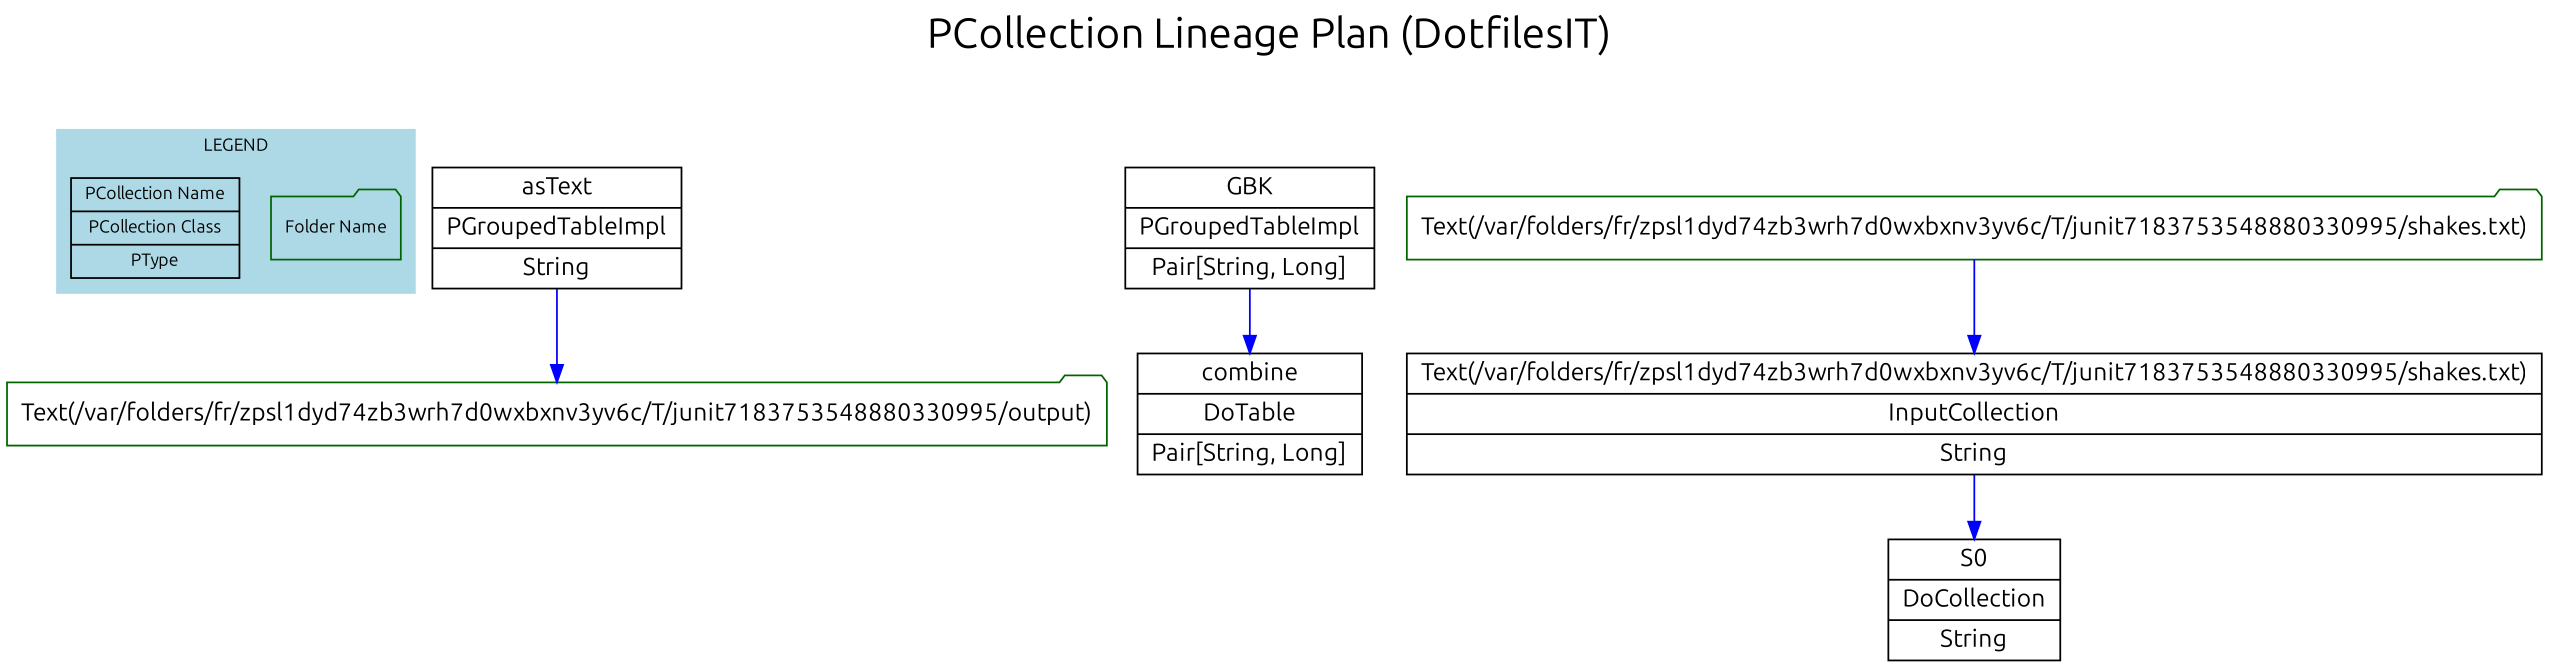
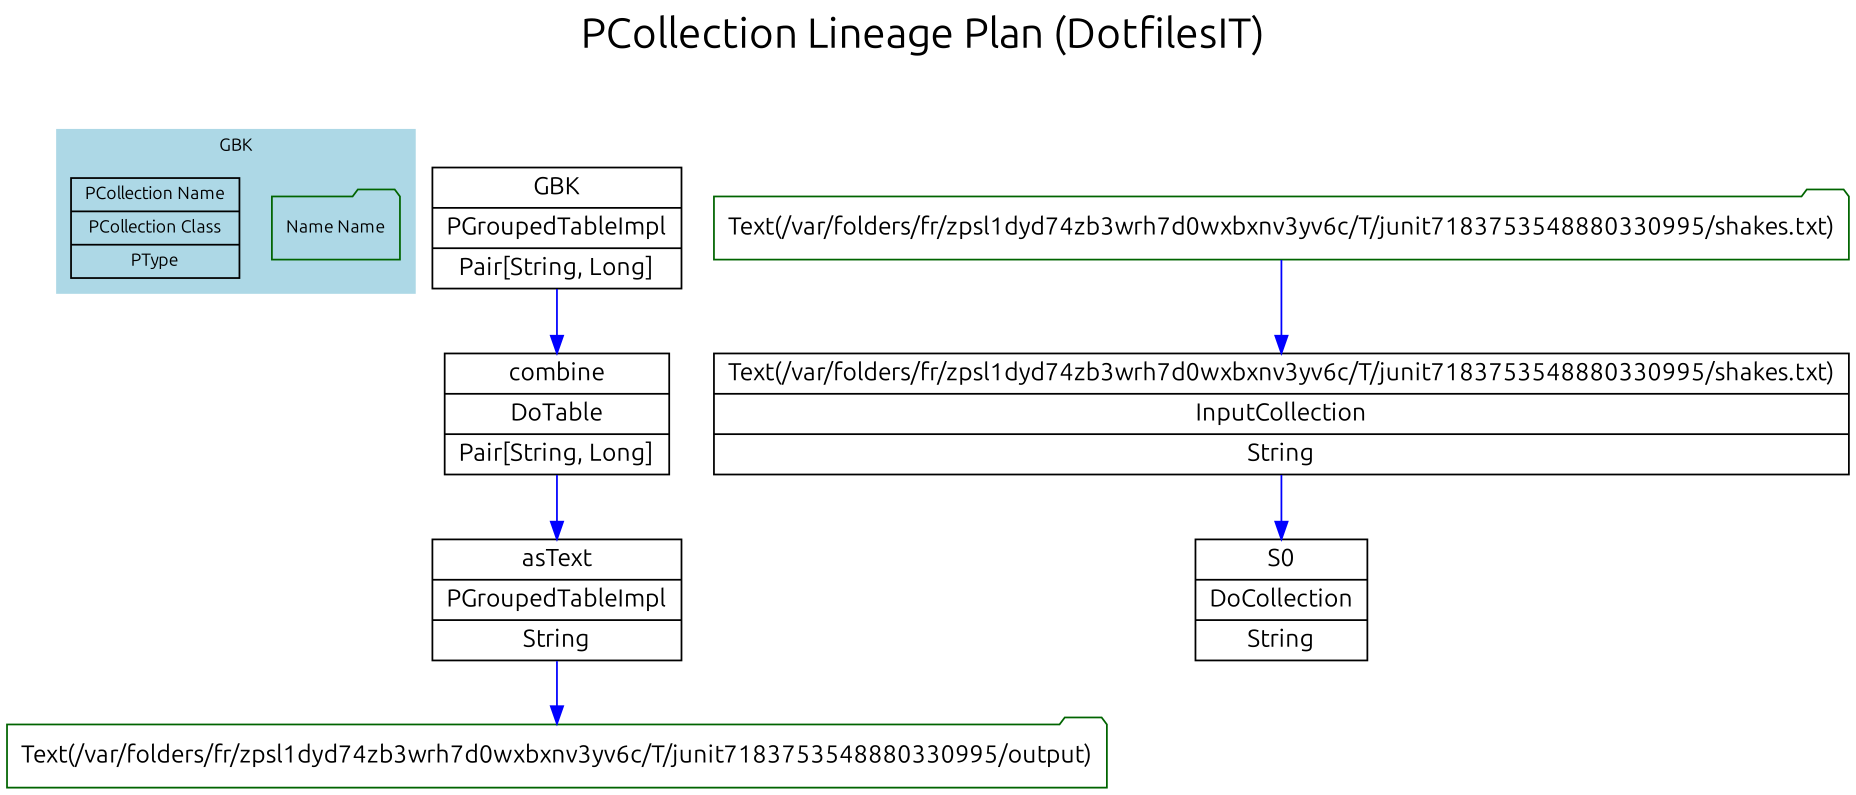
cluster "LEGEND": label "LEGEND" -> "GBK"
node "Folder Name": label "Folder Name" -> "Name Name"
edge "combine" -> "asText": added
